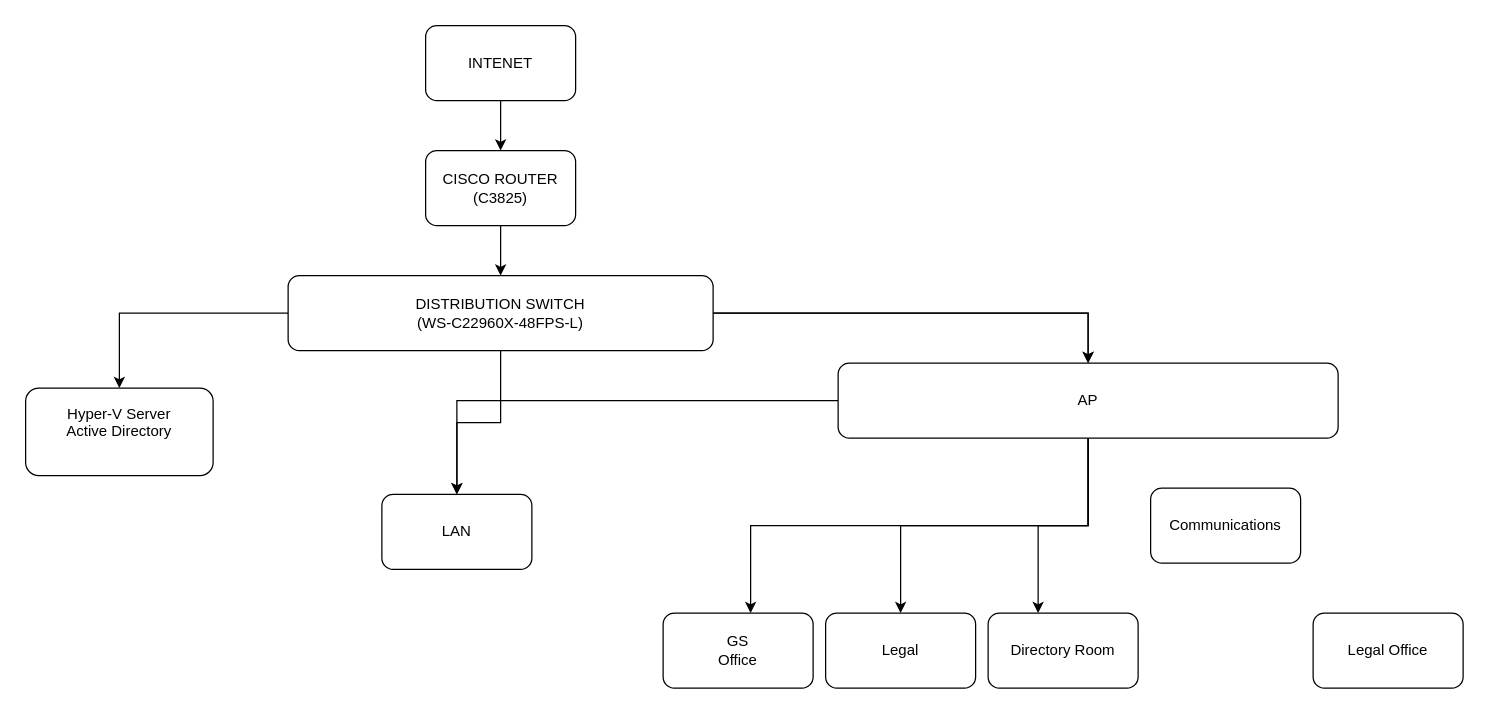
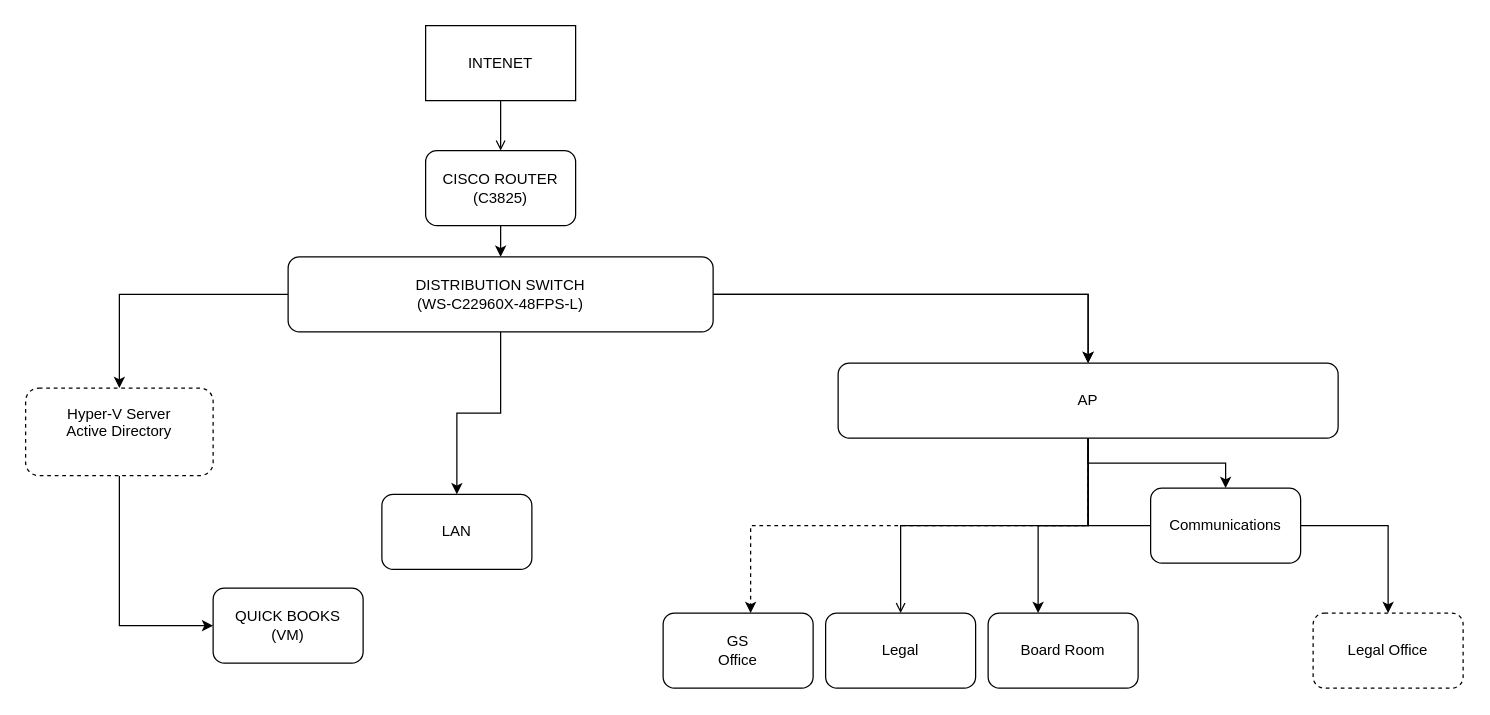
node "INTENET": shape rounded rectangle -> rectangle
edge "INTENET" -> "CISCO ROUTER (C3825)": arrowhead classic -> open
node "DISTRIBUTION SWITCH (WS-C22960X-48FPS-L)": moved (501, 313) -> (501, 294)
edge "AP" -> "LAN": now "AP" -> "Communications"
node "Hyper-V Server Active Directory": style solid -> dashed
edge "AP" -> "GS Office": style solid -> dashed
edge "AP" -> "Legal Office": added
edge "Hyper-V Server Active Directory" -> "QUICK BOOKS (VM)": added
edge "AP" -> "Legal": arrowhead classic -> open
node "QUICK BOOKS (VM)": added
node "Directory Room": label "Directory Room" -> "Board Room"
node "Legal Office": style solid -> dashed
